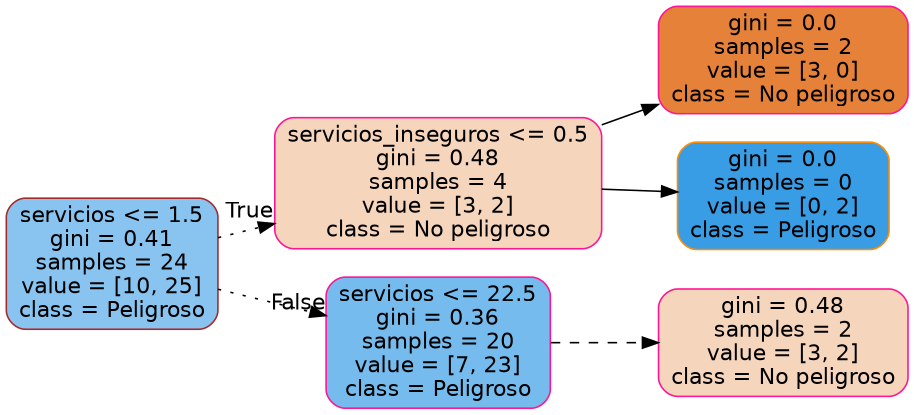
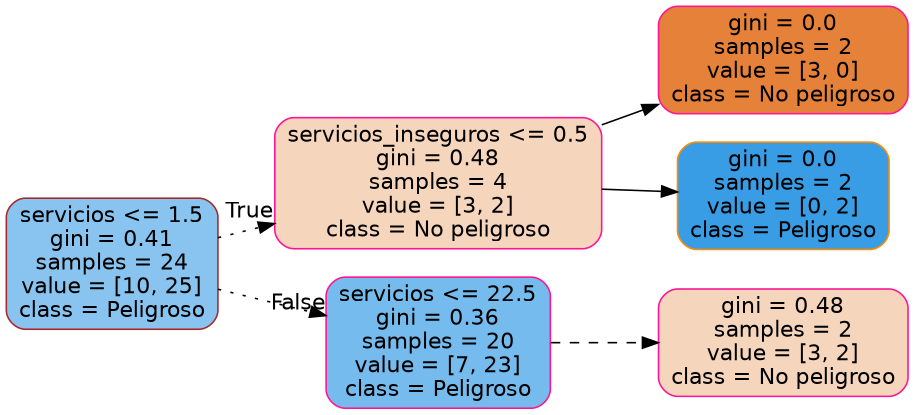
node "gini = 0.0 samples = 0 value = [0, 2] class = Peligroso": label "gini = 0.0 samples = 0 value = [0, 2] class = Peligroso" -> "gini = 0.0 samples = 2 value = [0, 2] class = Peligroso"
